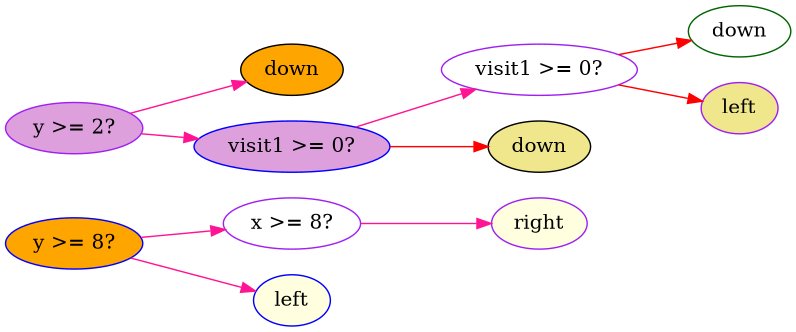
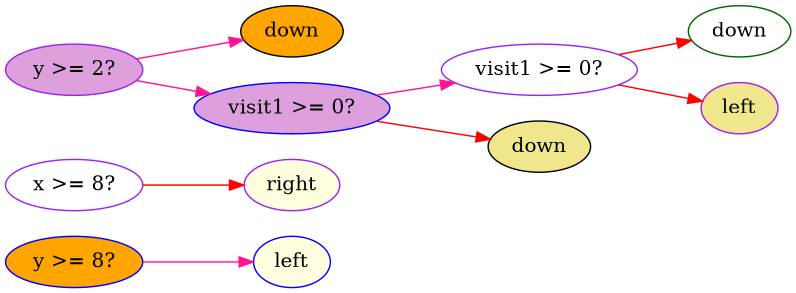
edge "x >= 8?" -> "right": color deeppink -> red
edge "y >= 8?" -> "x >= 8?": removed
